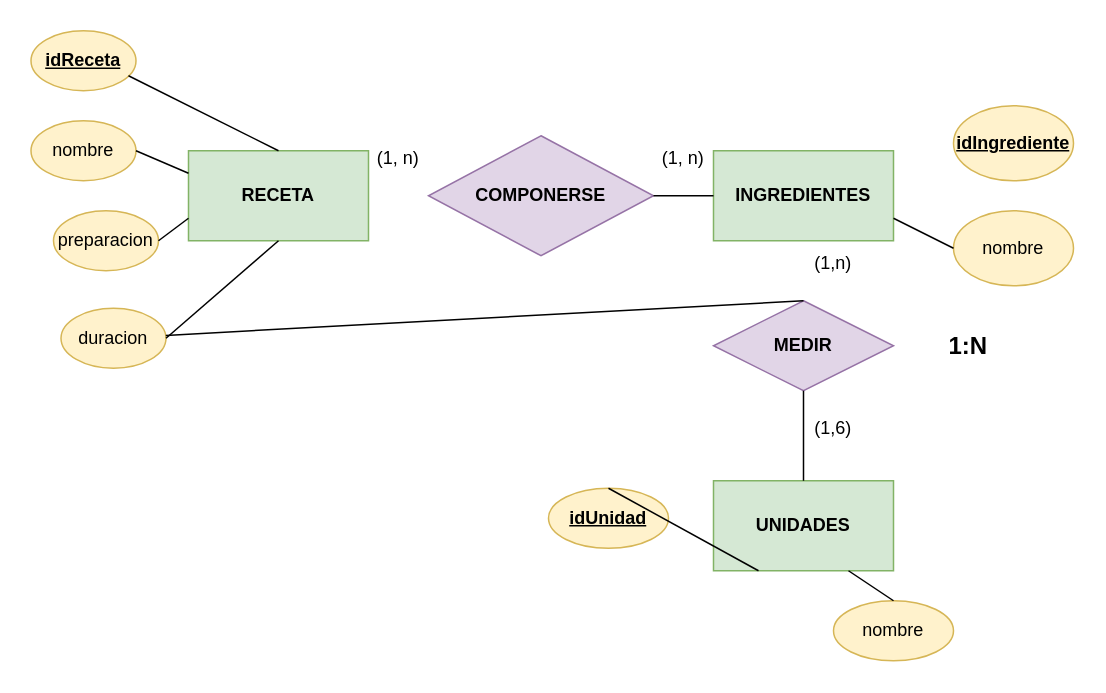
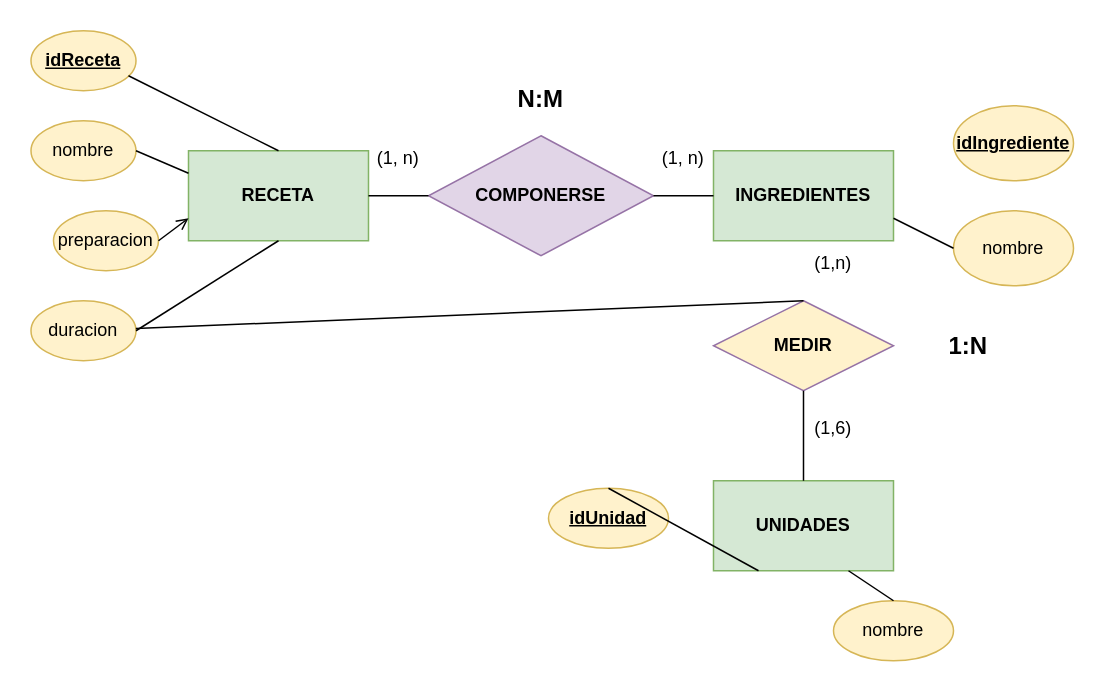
node "N:M": added
edge "RECETA" -- "COMPONERSE": added
edge "RECETA" -- "preparacion": arrowhead none -> open
node "duracion": moved (113, 338) -> (83, 331)
node "MEDIR": fillcolor #e1d5e7 -> #fff2cc
